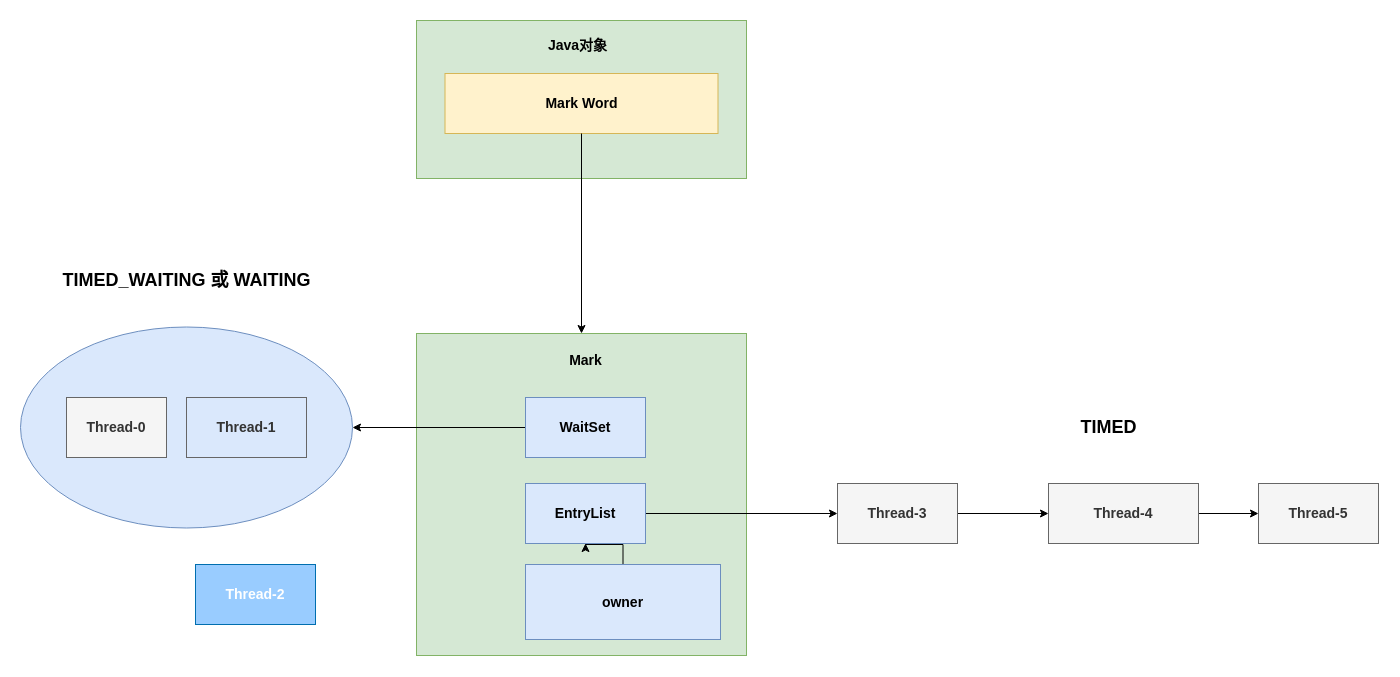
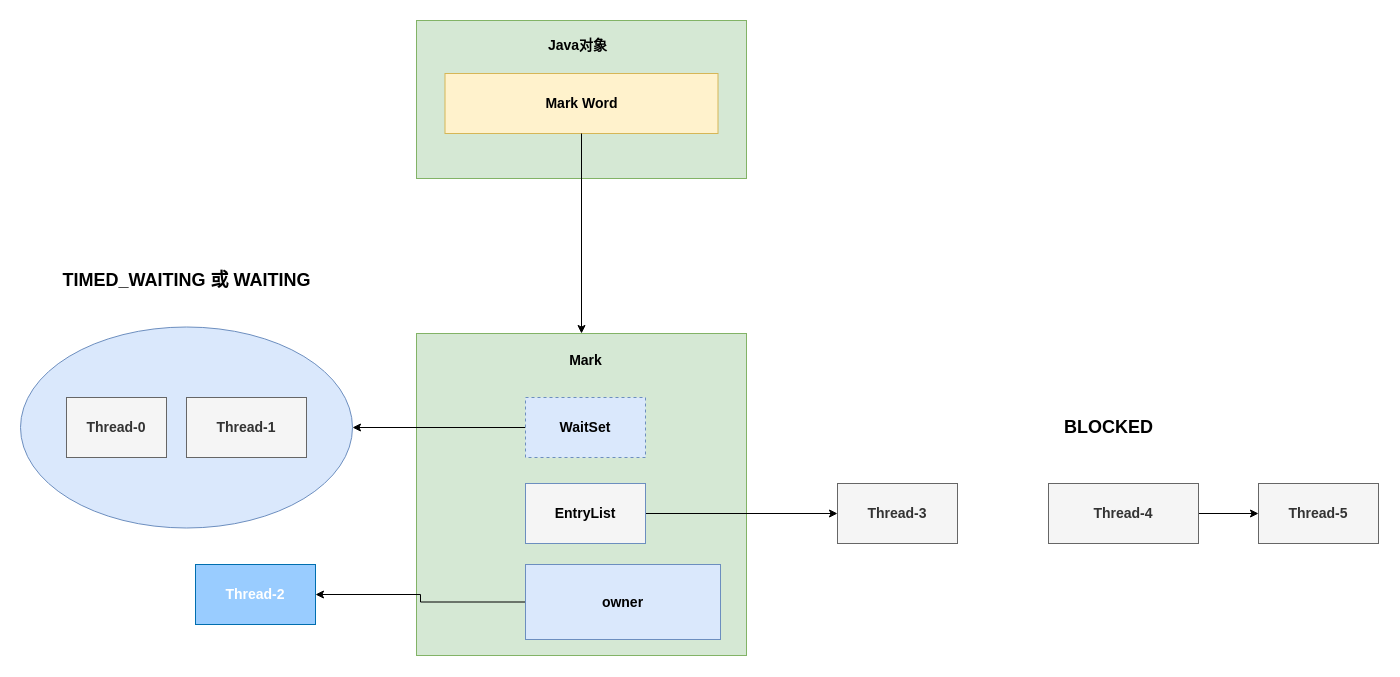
node "Thread-1": fillcolor #dae8fc -> #f5f5f5
node "WaitSet": style solid -> dashed
node "TIMED": label "TIMED" -> "BLOCKED"
node "EntryList": fillcolor #dae8fc -> #f5f5f5
edge "Thread-3" -> "Thread-4": removed
edge "owner" -> "EntryList": now "owner" -> "Thread-2"
